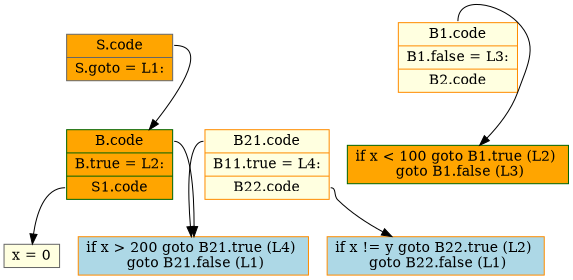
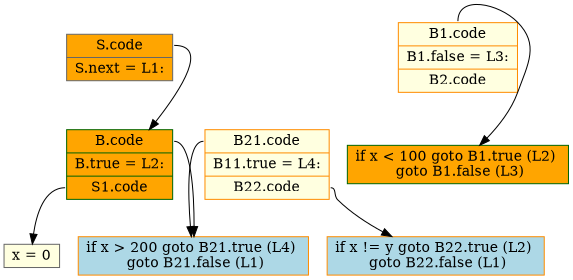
node "S.code": text "S.goto = L1:" -> "S.next = L1:"
